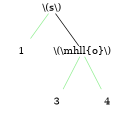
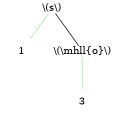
node "4": removed
